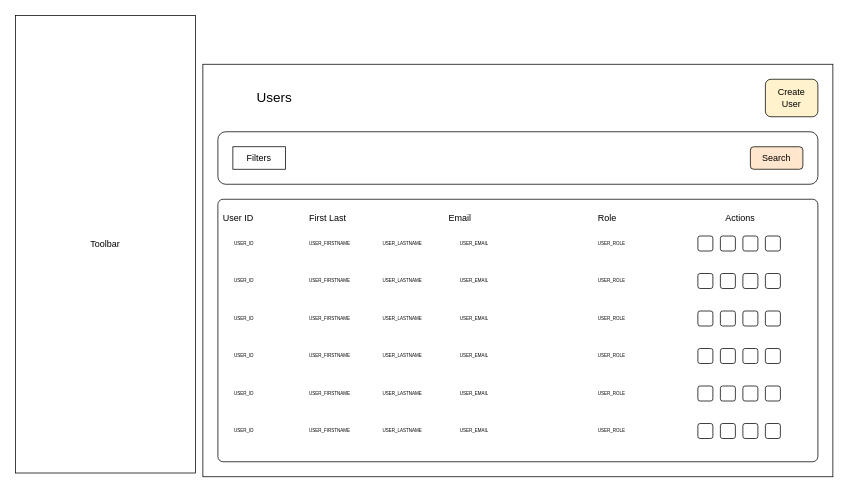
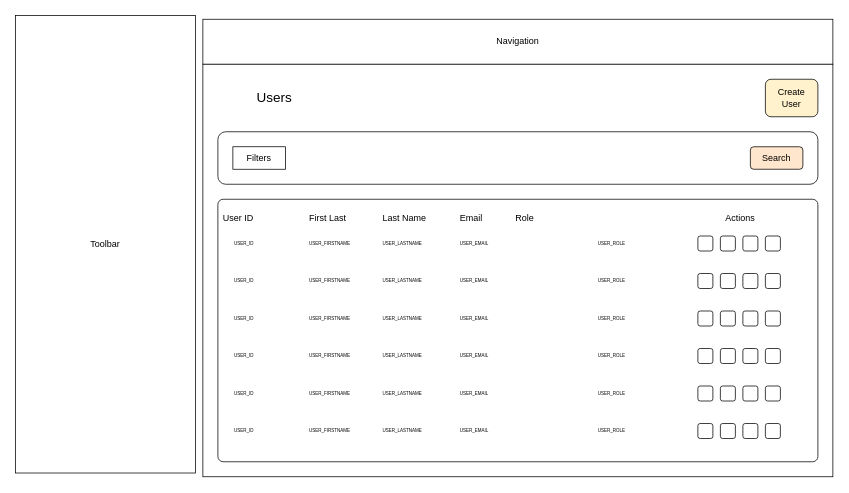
node "Navigation": added
node "Last Name": added
node "Email": moved (466, 218) -> (477, 218)
node "Role": moved (615, 218) -> (533, 218)
